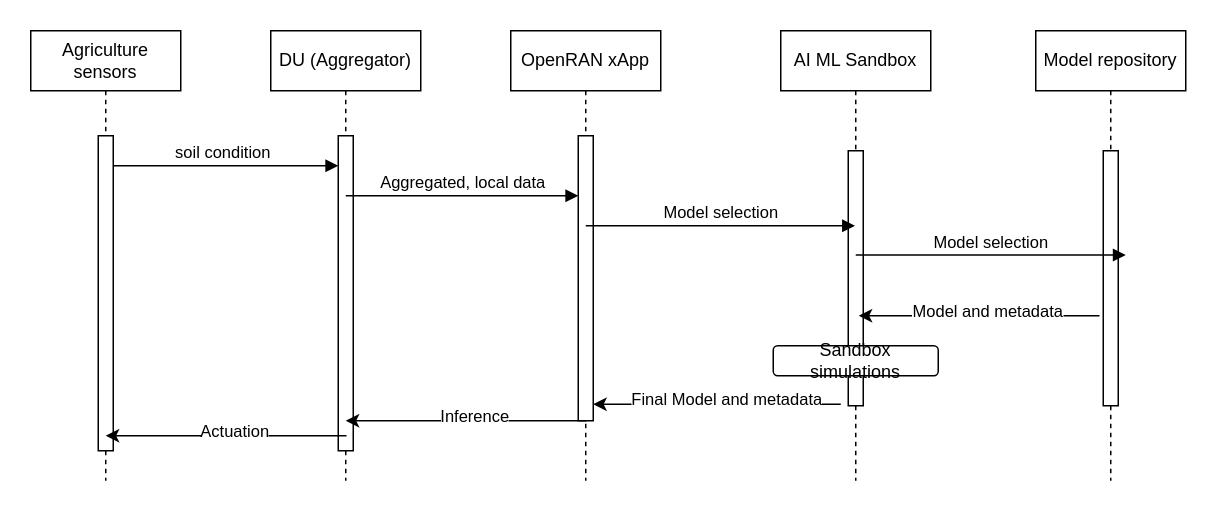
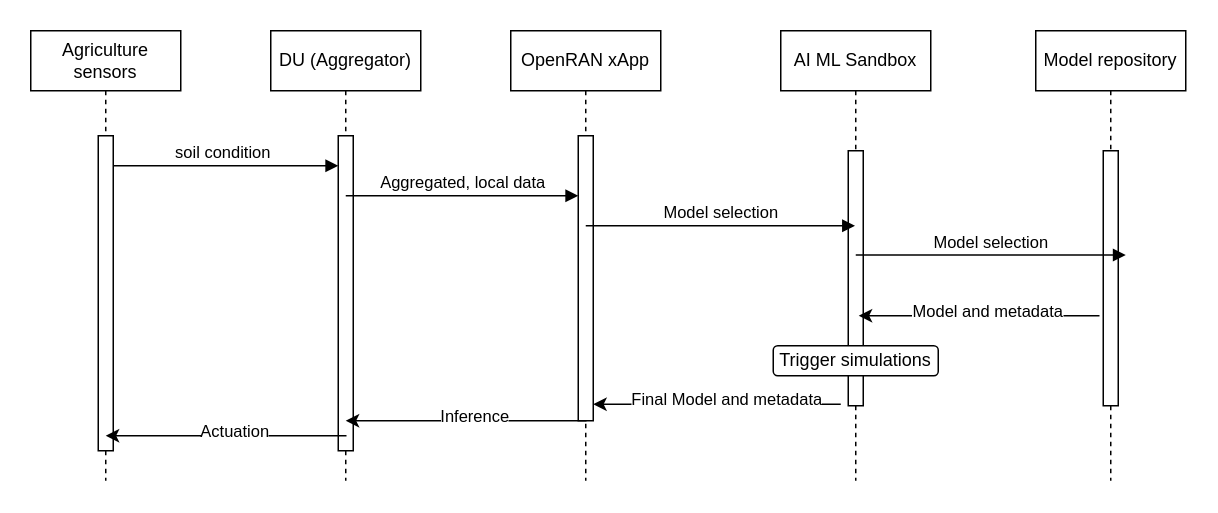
node "Sandbox simulations": label "Sandbox simulations" -> "Trigger simulations"
